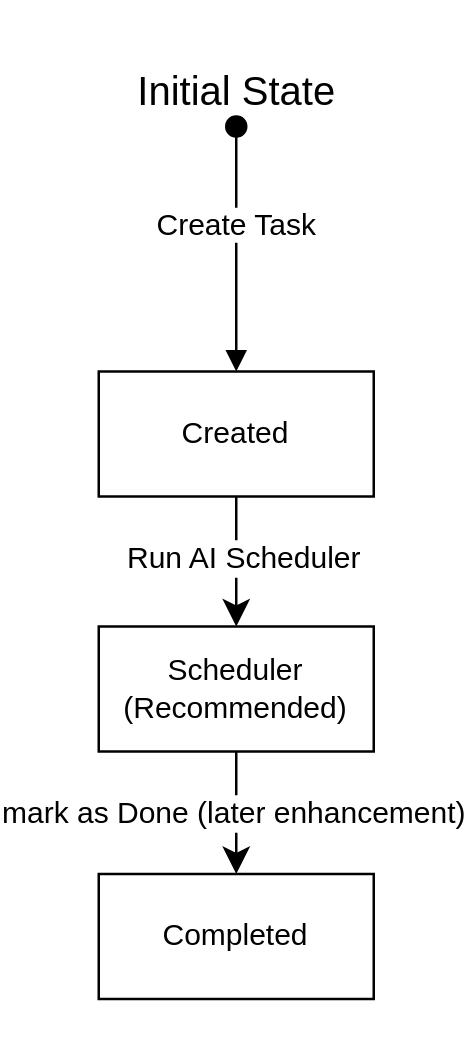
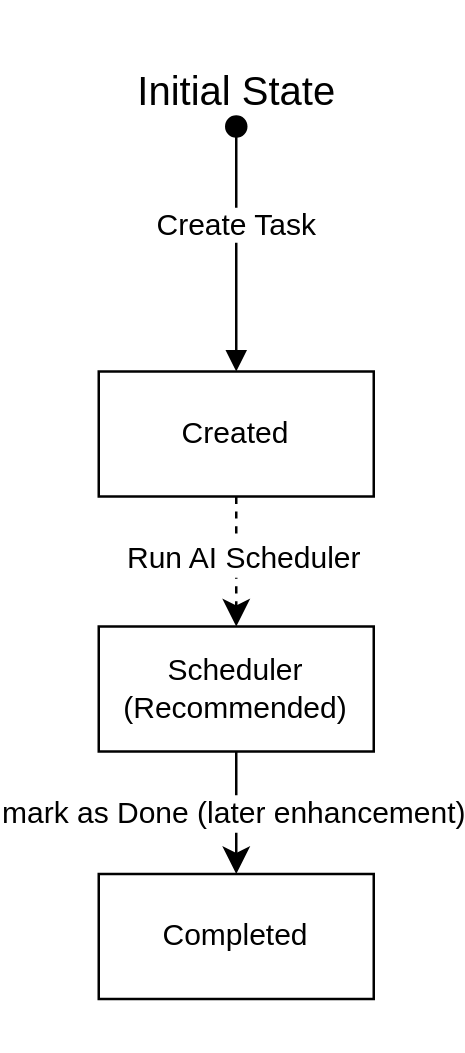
edge "Created" -> "Scheduler (Recommended)": style solid -> dashed
